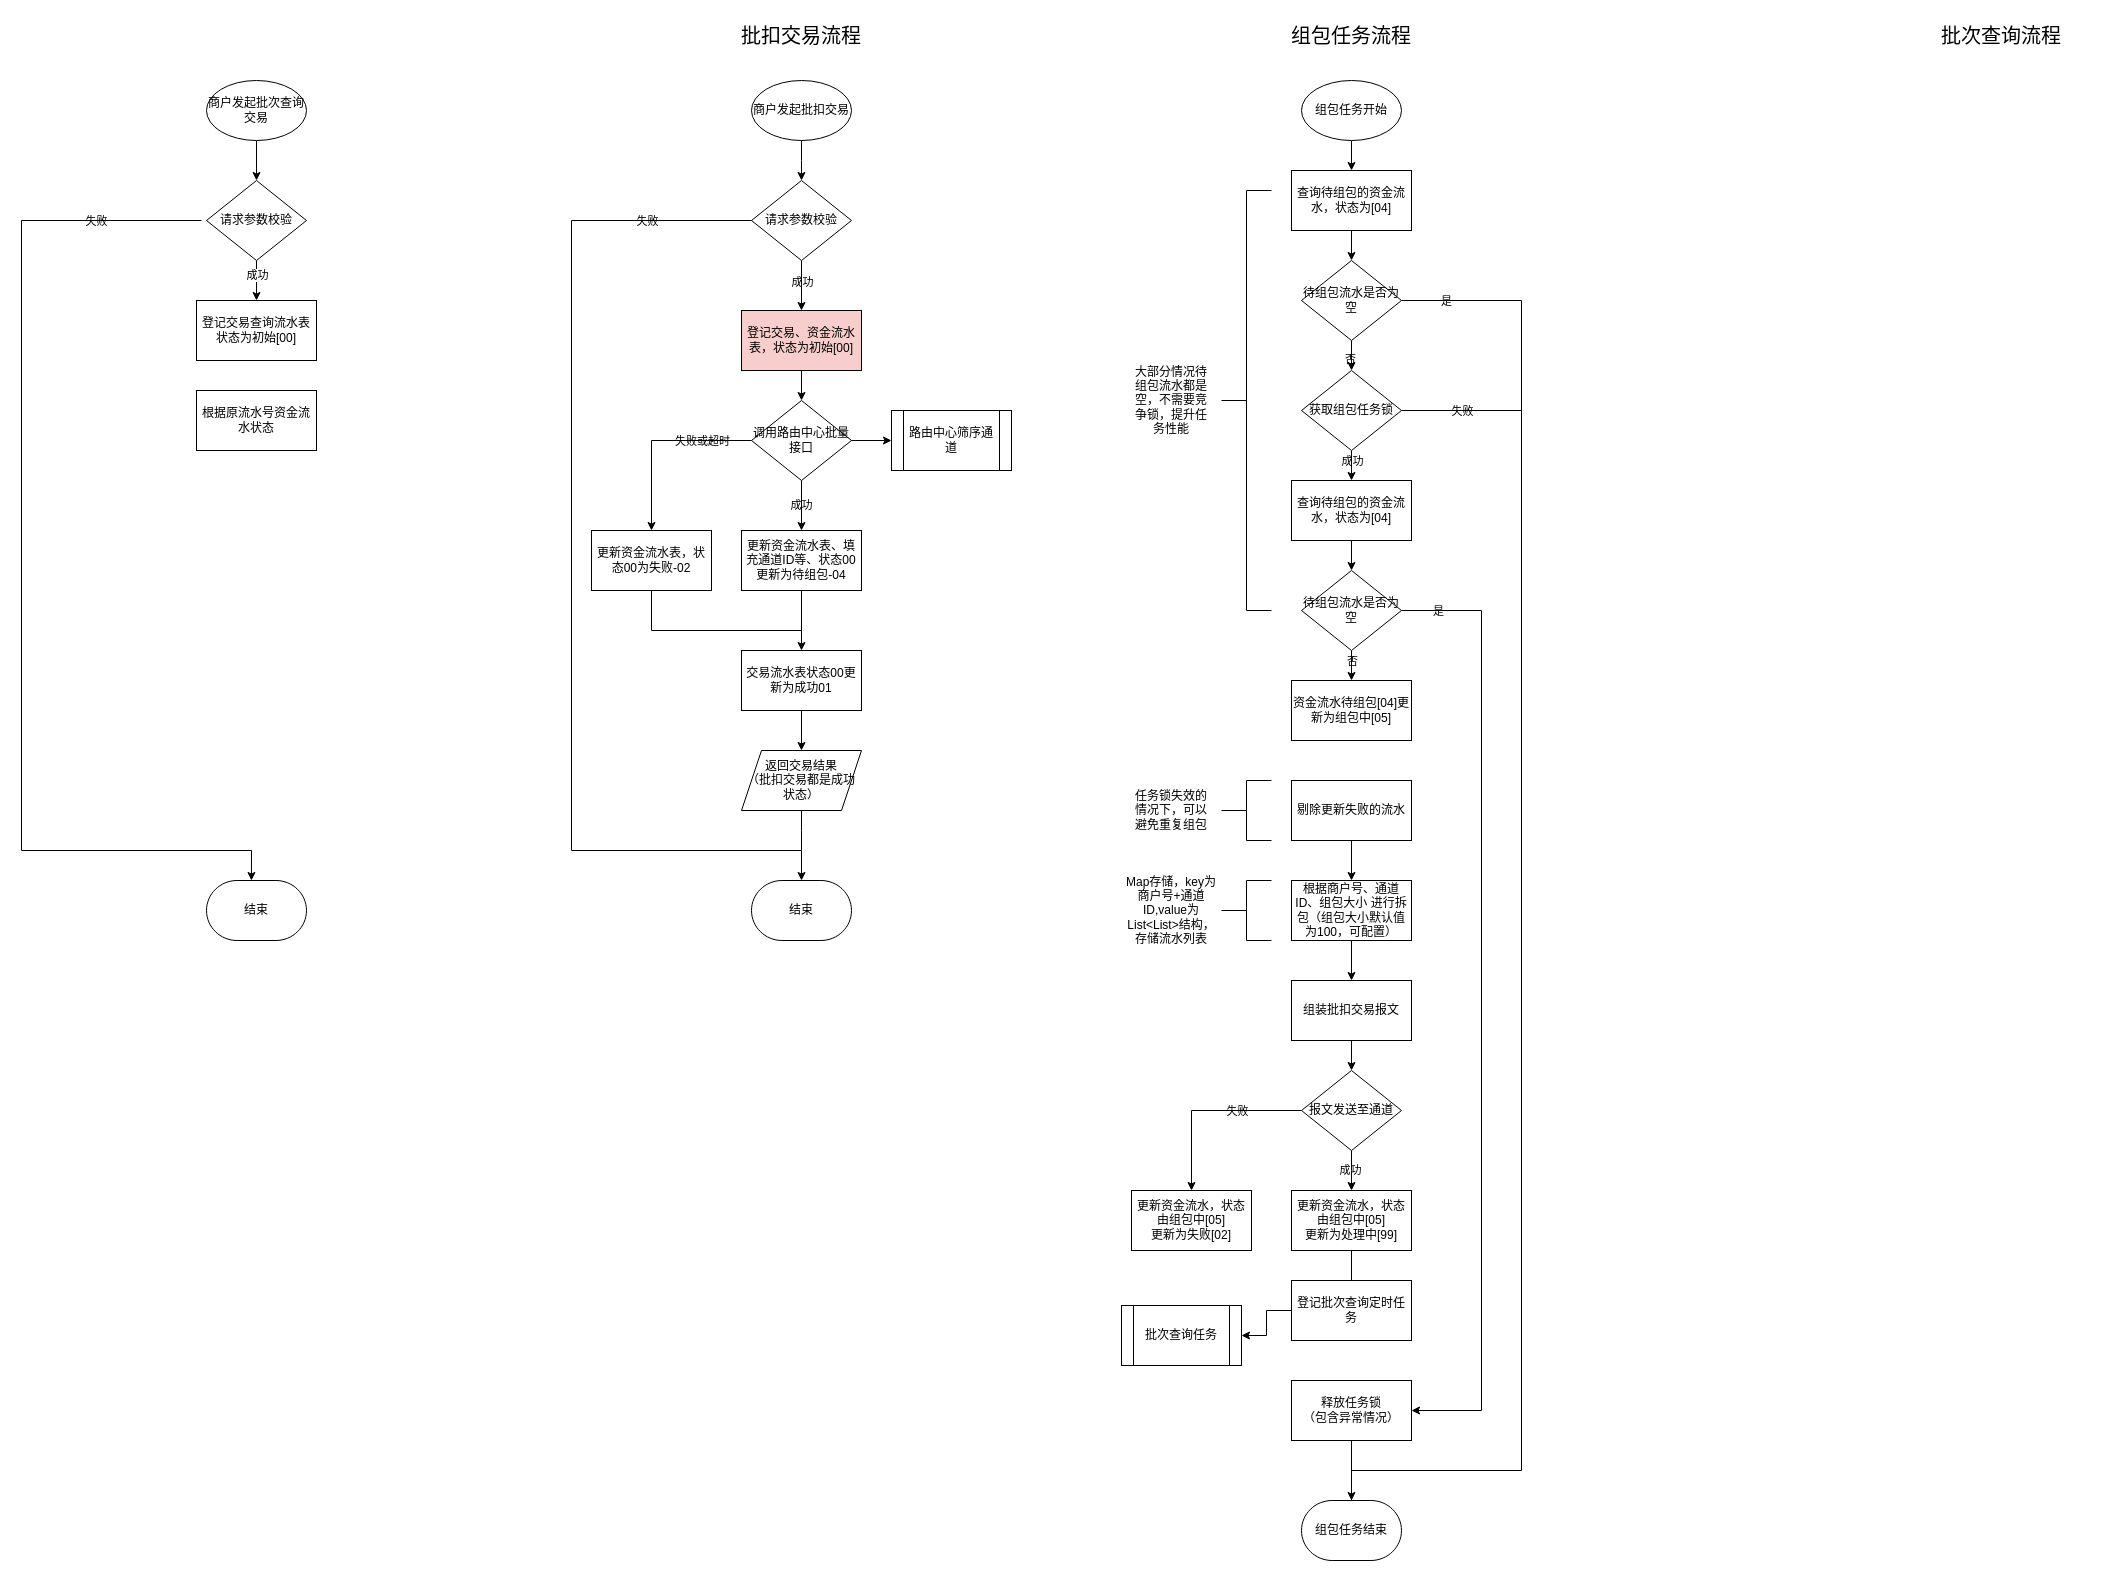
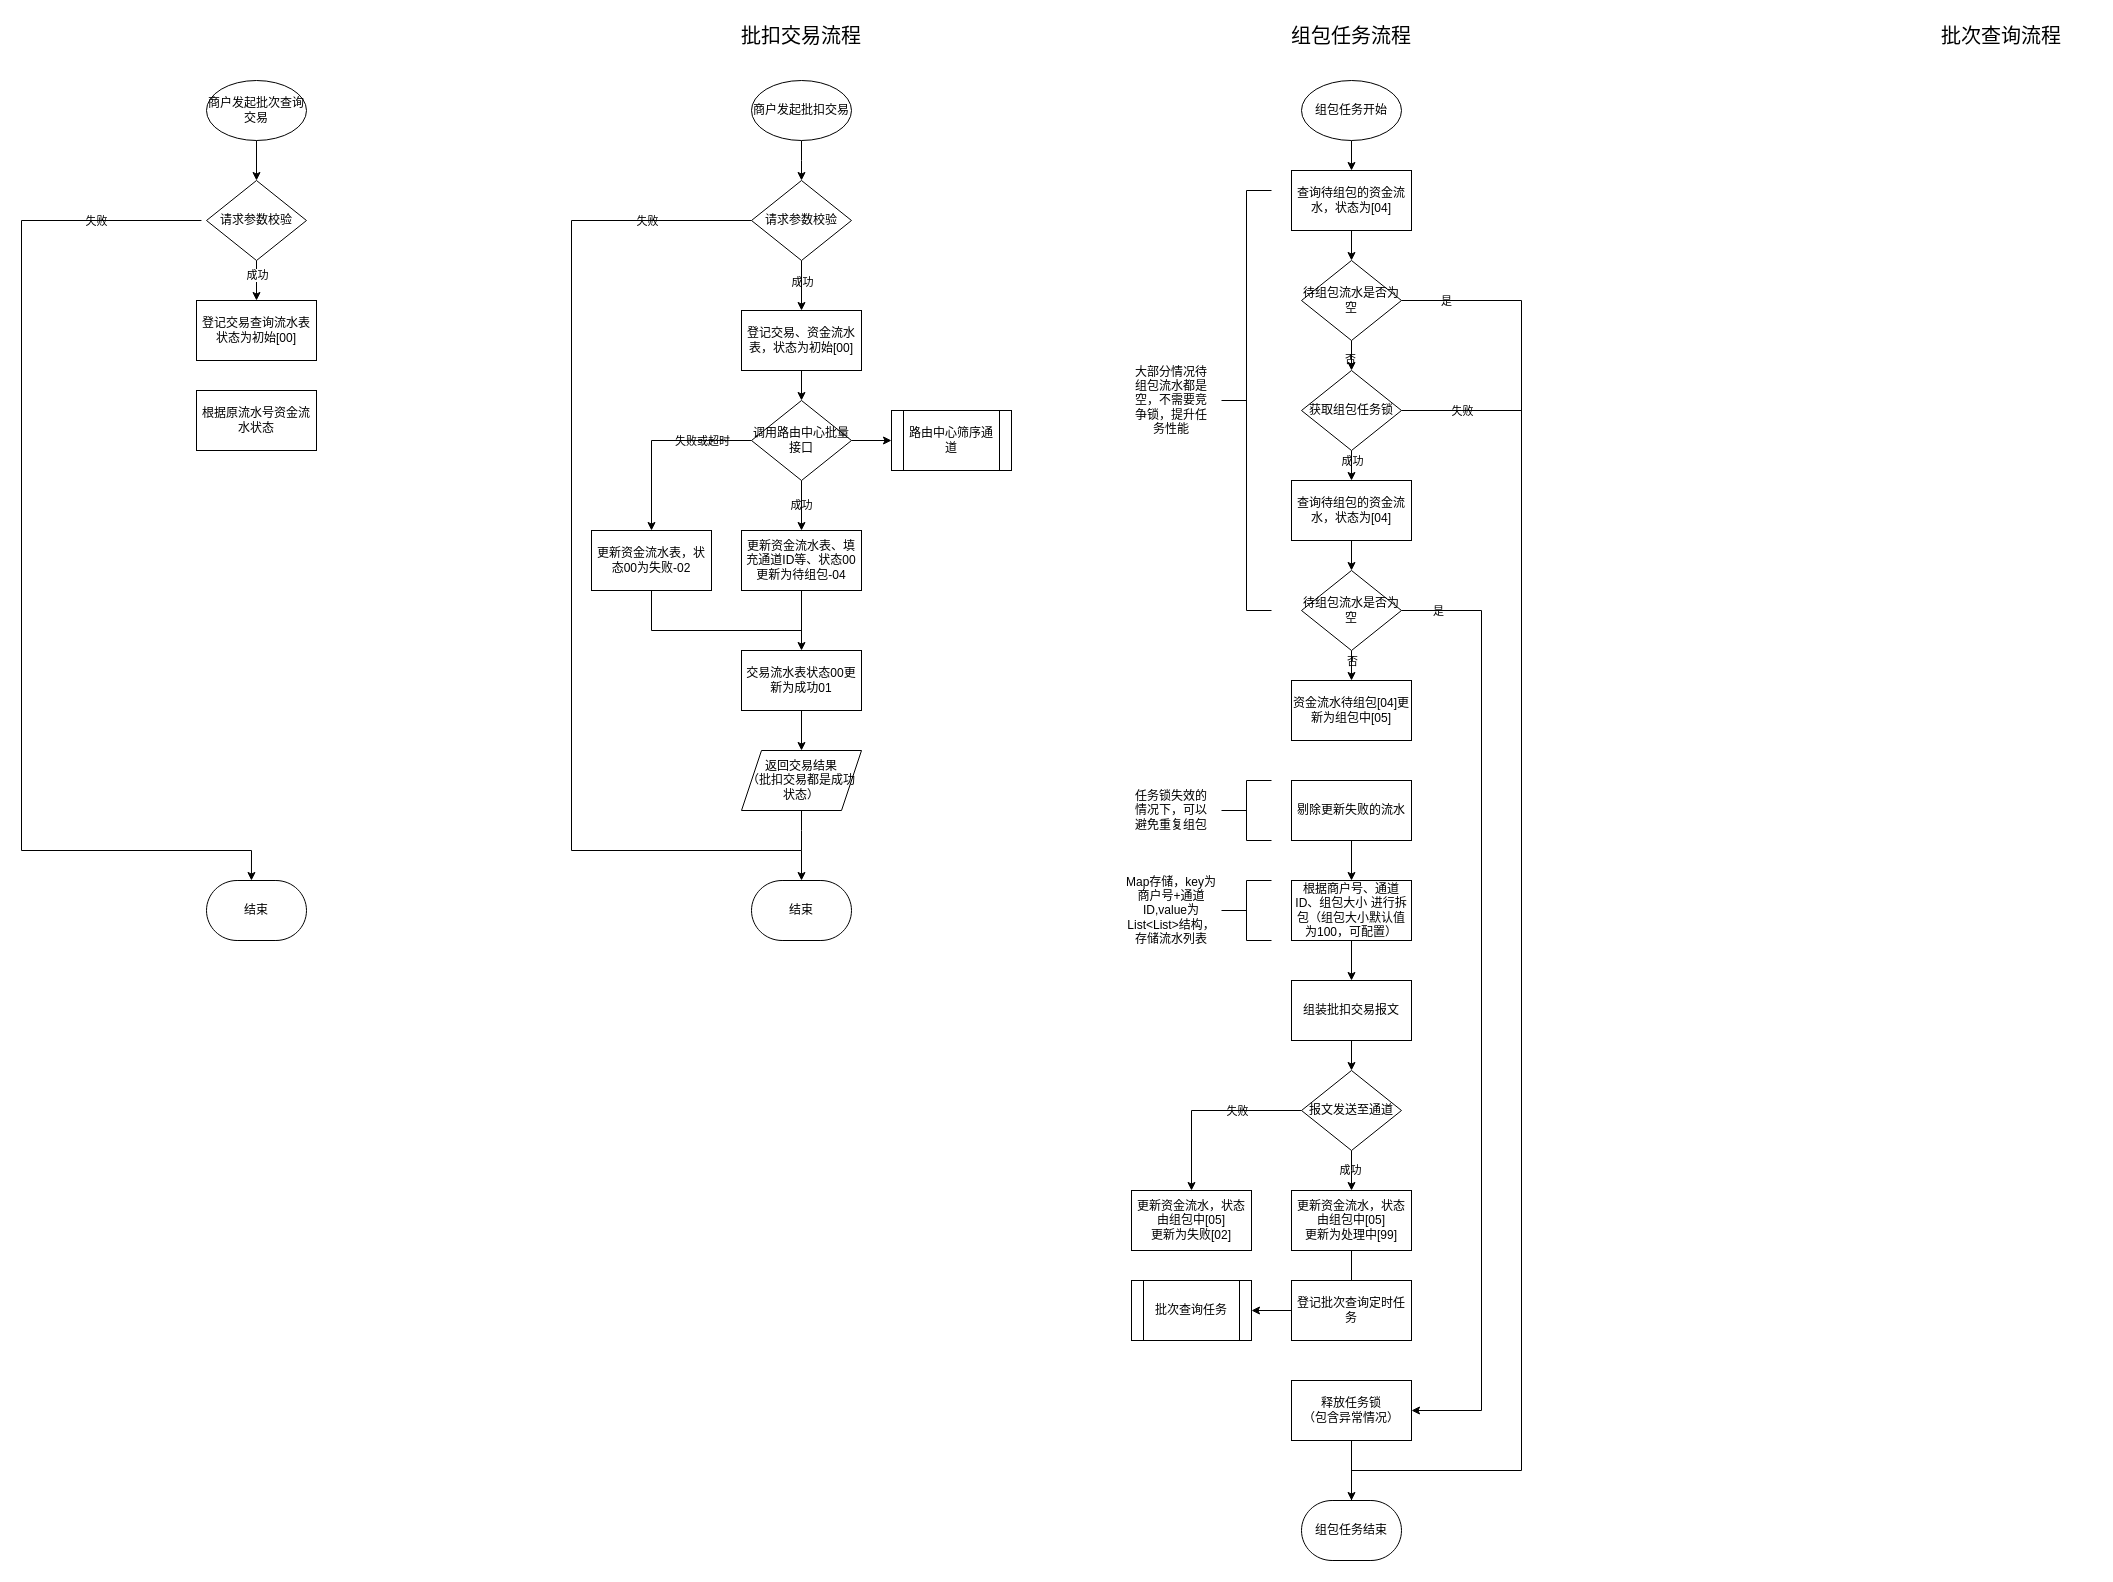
node "登记交易、资金流水表，状态为初始[00]": fillcolor #f8cecc -> #ffffff
node "批次查询任务": moved (1182, 1336) -> (1192, 1311)
